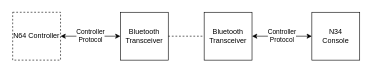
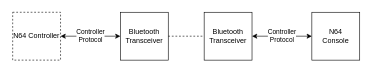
node "N34 Console": label "N34 Console" -> "N64 Console"
